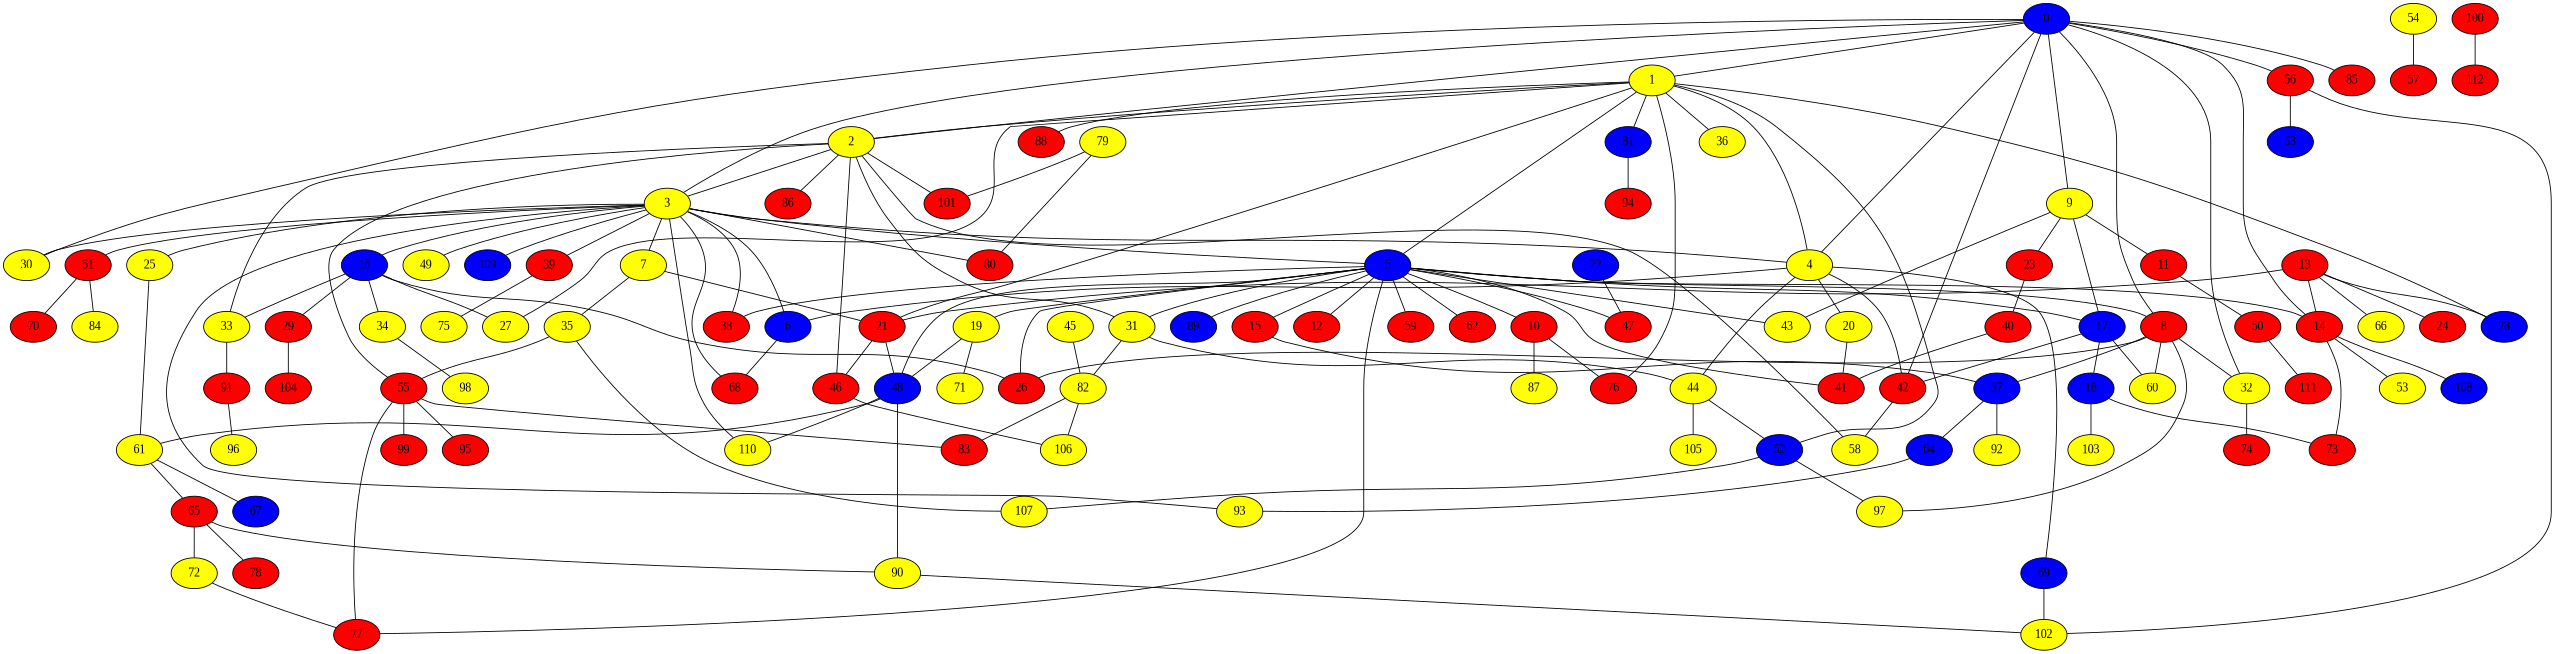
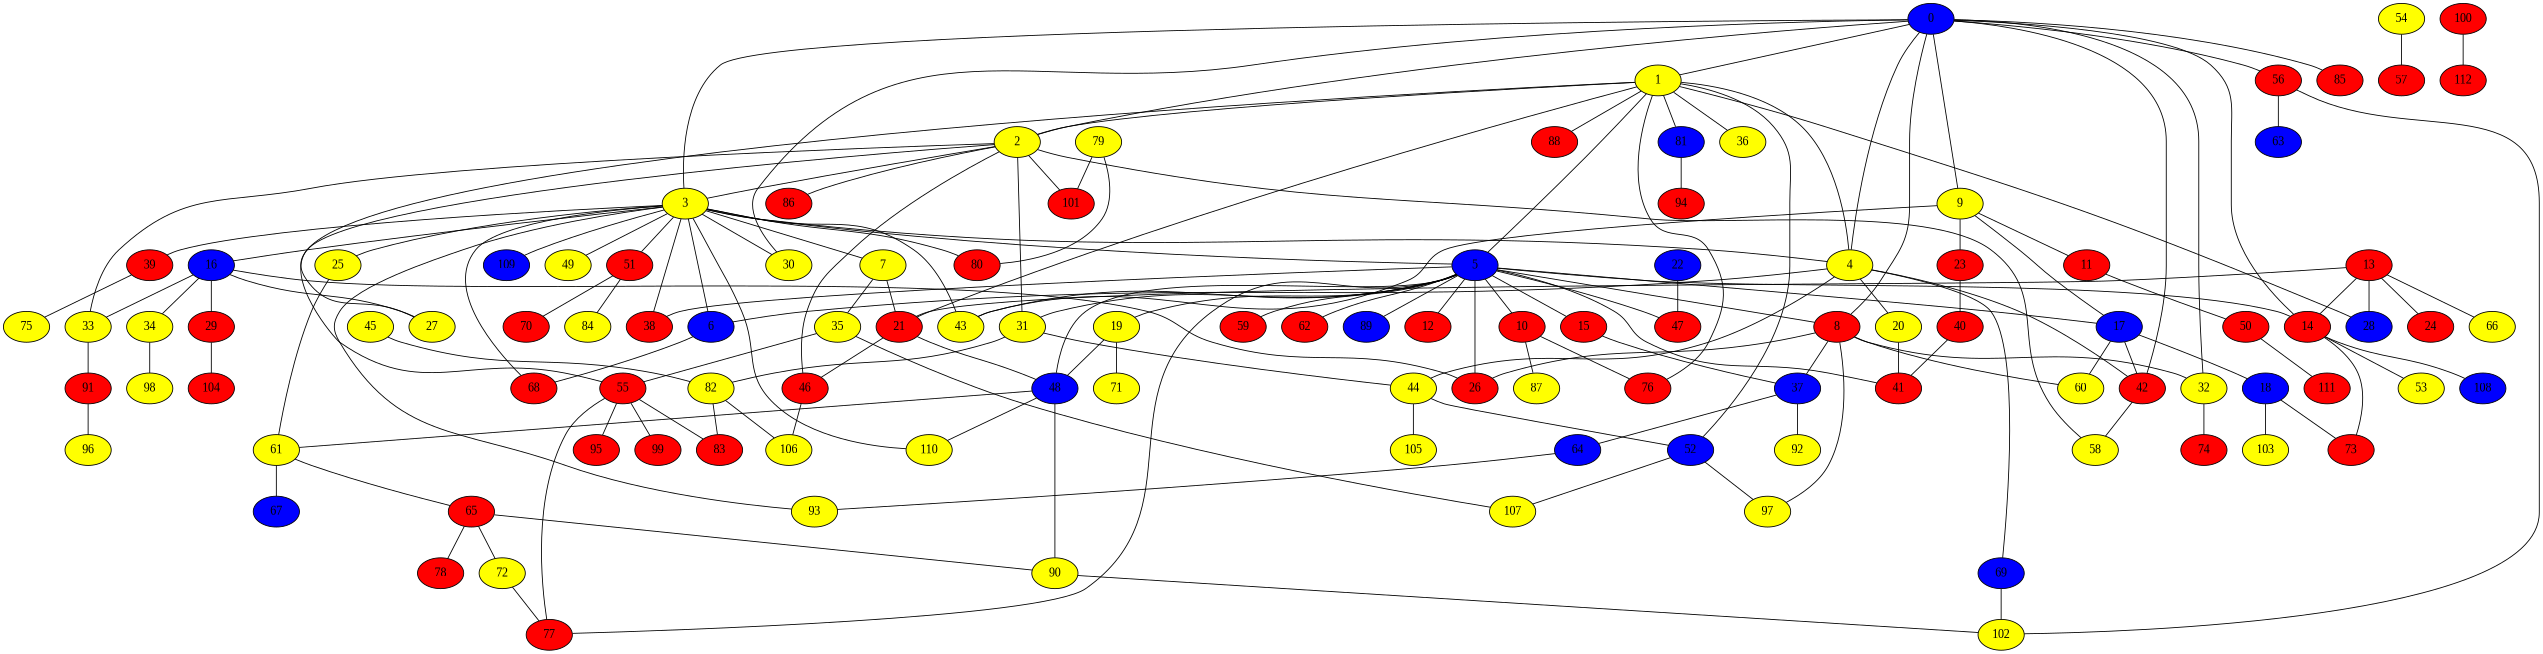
edge "3" -- "43": added
